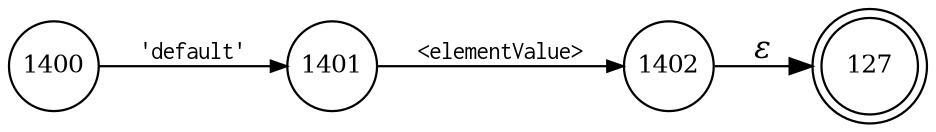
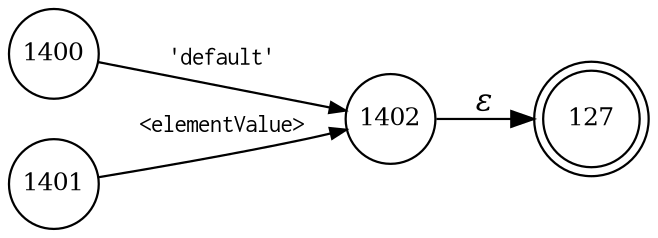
edge "1400" -> "1401": now "1400" -> "1402"
